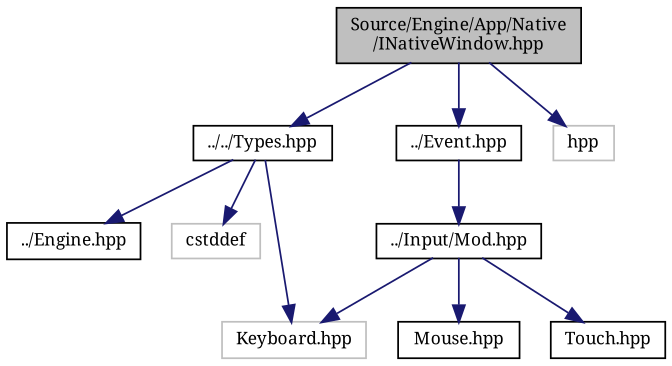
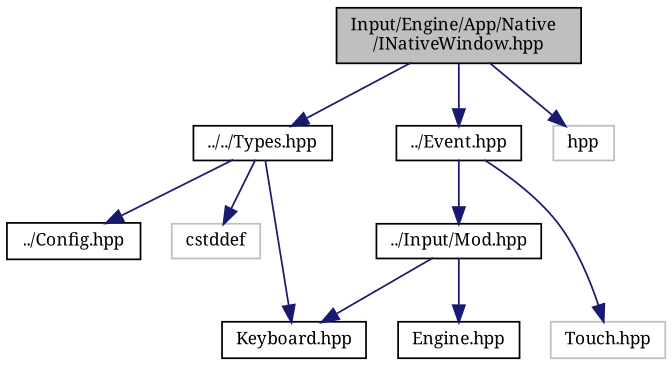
node "Source/Engine/App/Native /INativeWindow.hpp": label "Source/Engine/App/Native /INativeWindow.hpp" -> "Input/Engine/App/Native /INativeWindow.hpp"
node "../Engine.hpp": label "../Engine.hpp" -> "../Config.hpp"
edge "../Input/Mod.hpp" -> "Touch.hpp": now "../Event.hpp" -> "Touch.hpp"
node "Keyboard.hpp": color grey75 -> black
node "Mouse.hpp": label "Mouse.hpp" -> "Engine.hpp"
node "Touch.hpp": color black -> grey75
